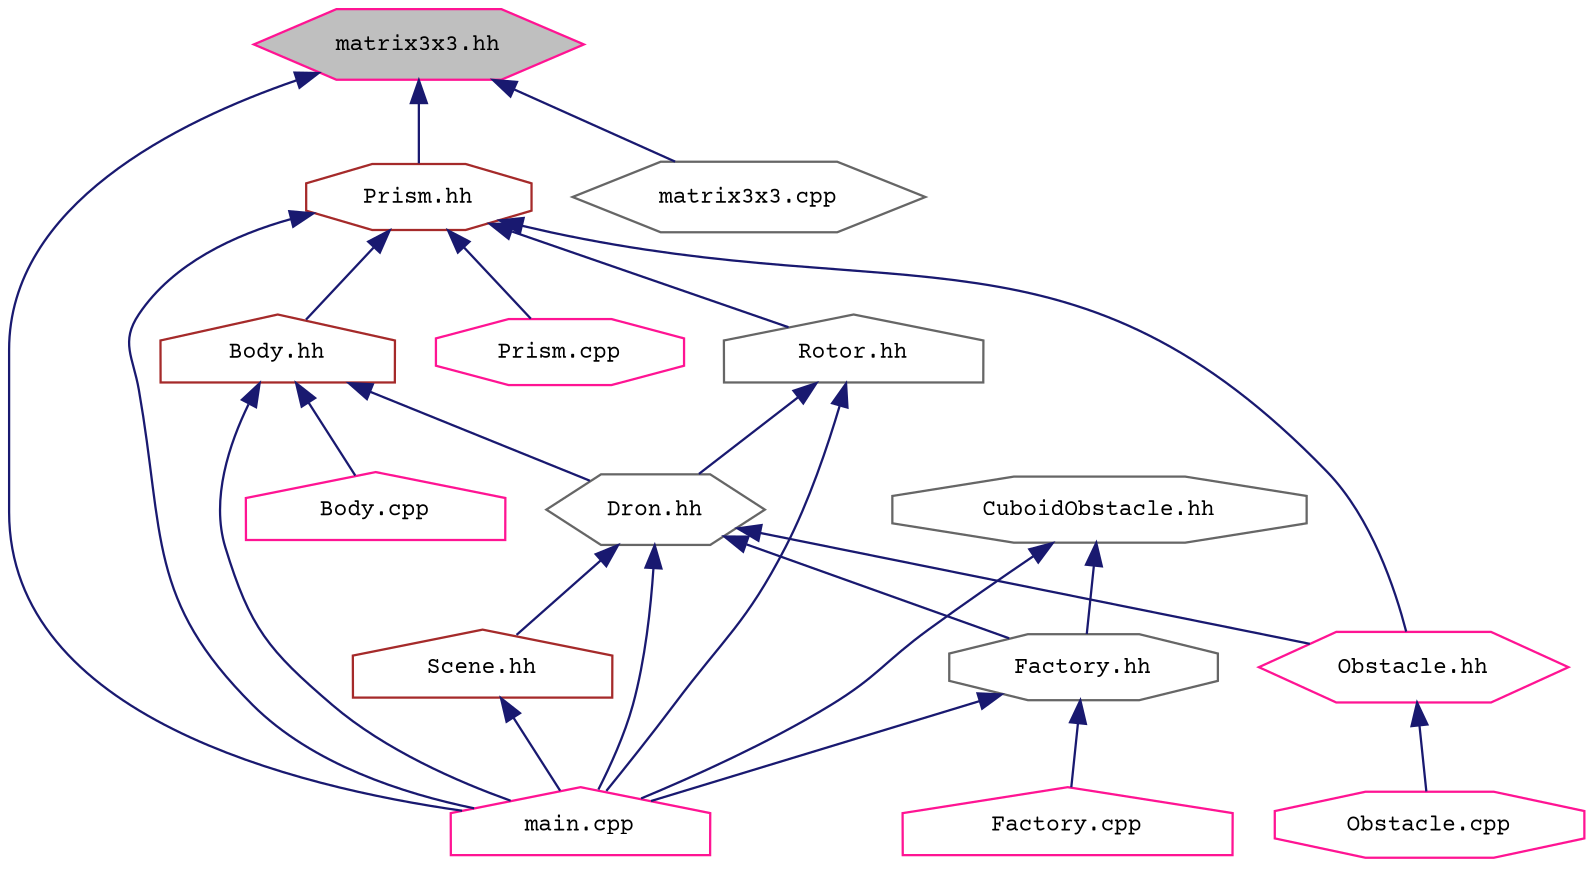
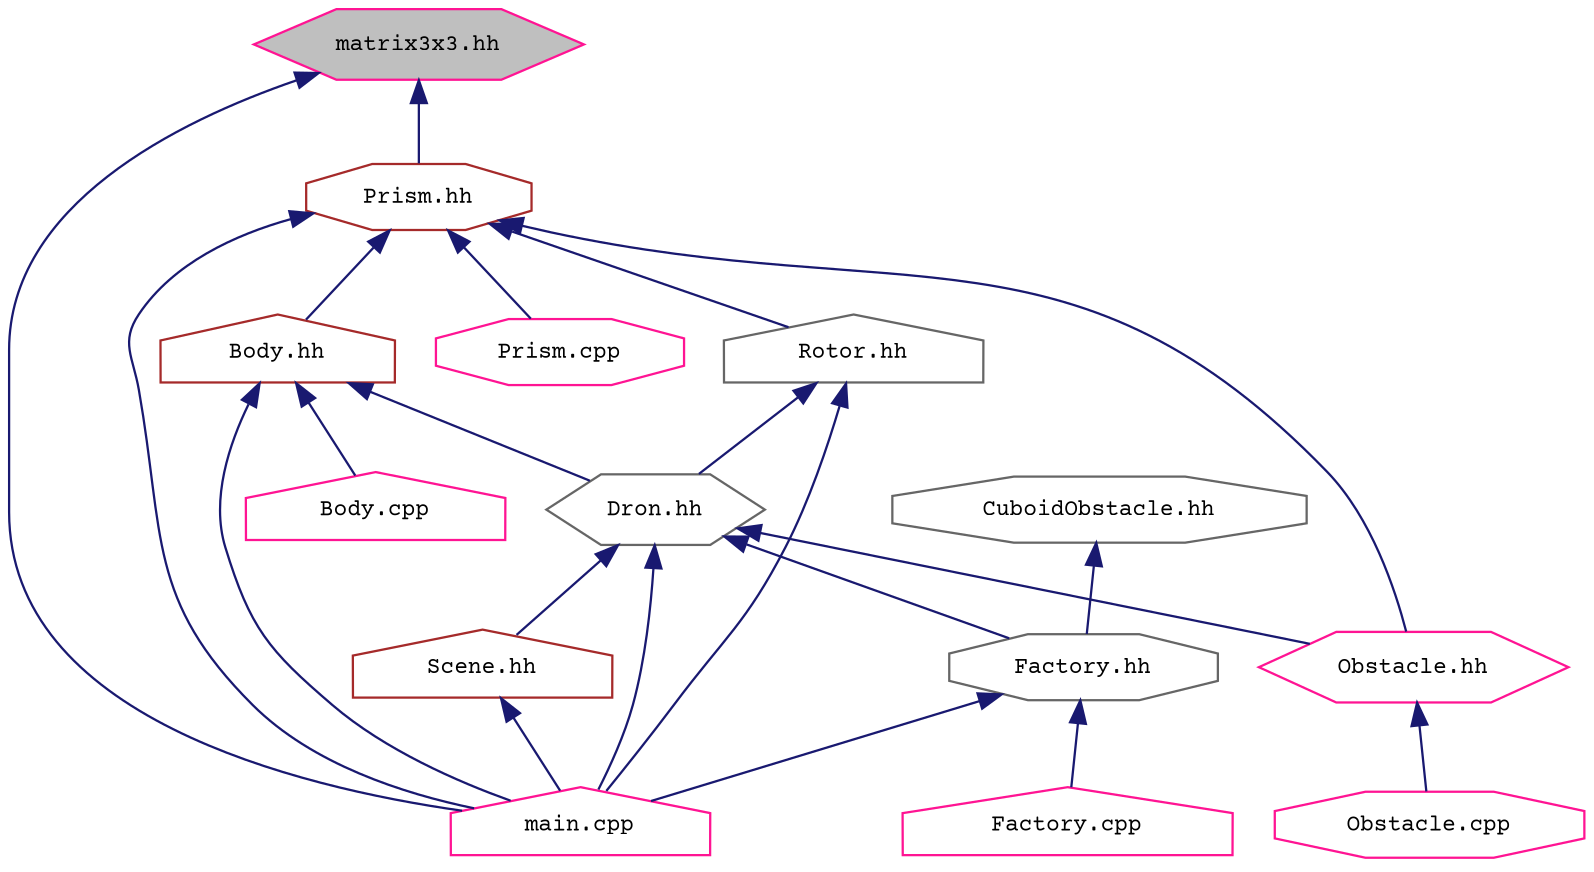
node "matrix3x3.cpp": removed
edge "main.cpp" -> "CuboidObstacle.hh": removed
